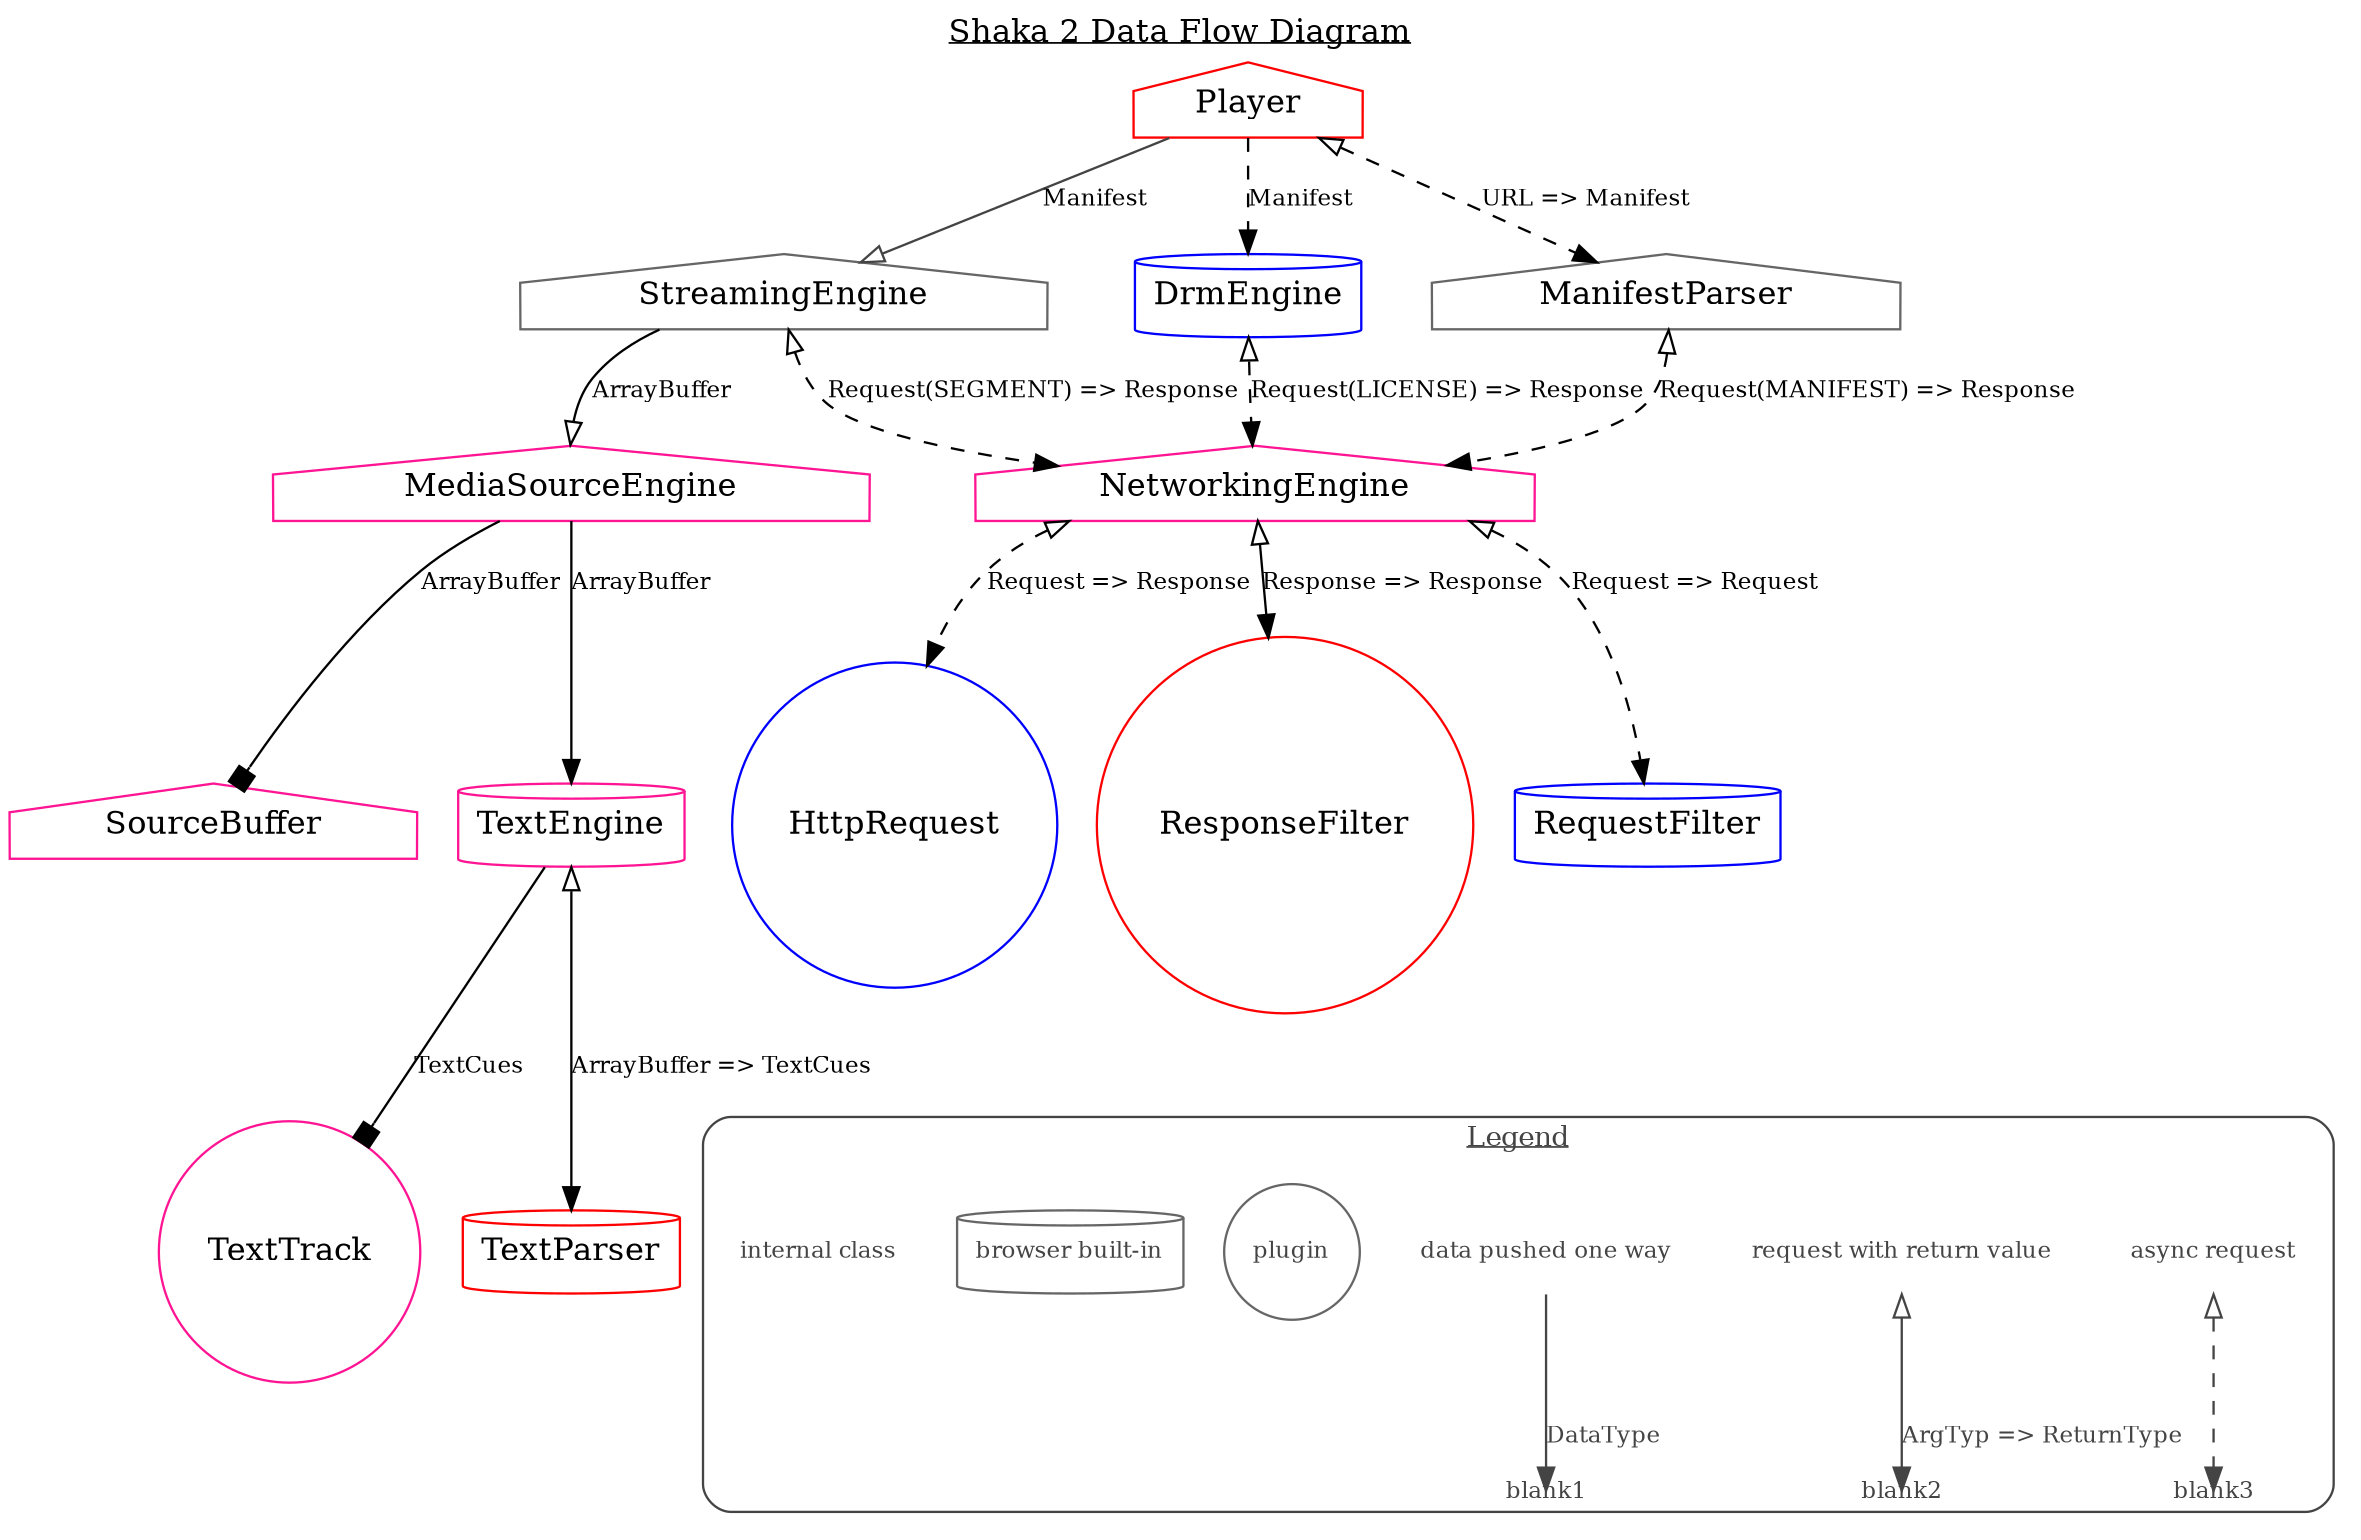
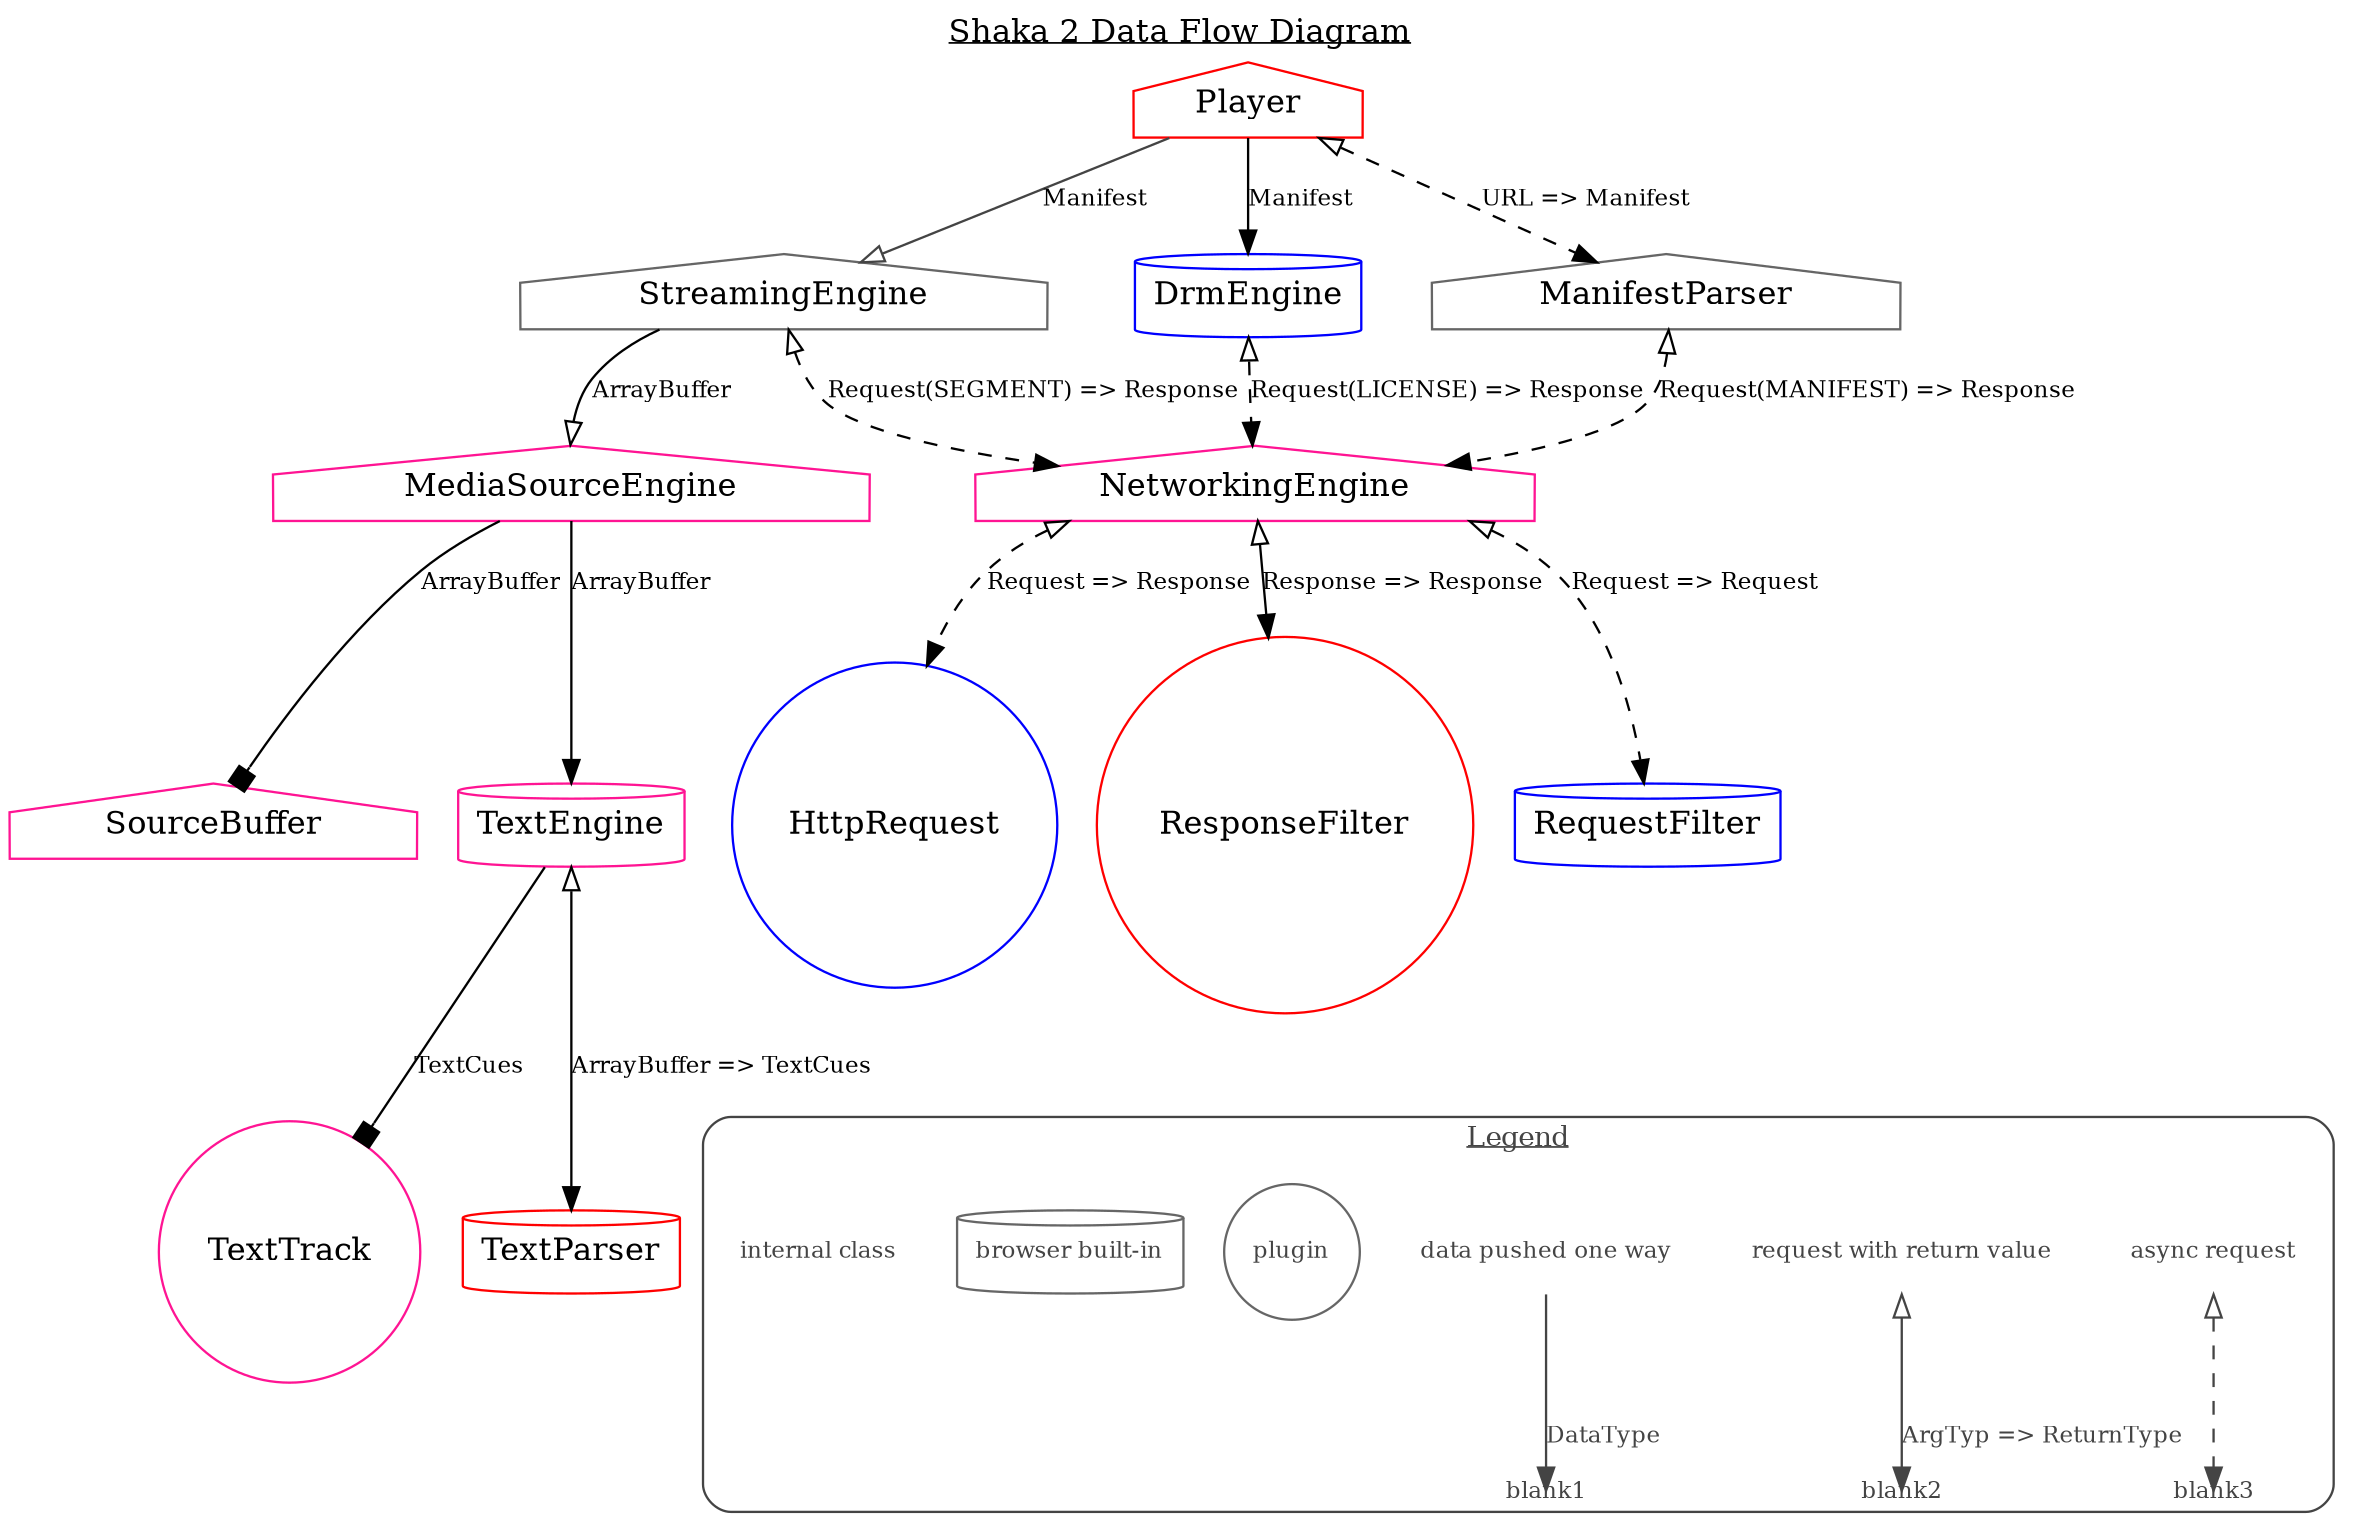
edge "Player" -> "DrmEngine": style dashed -> solid
